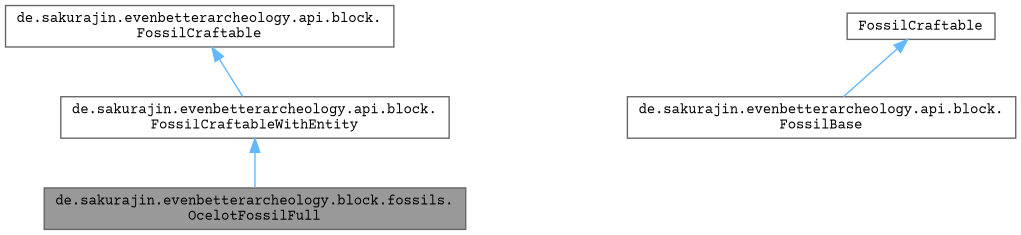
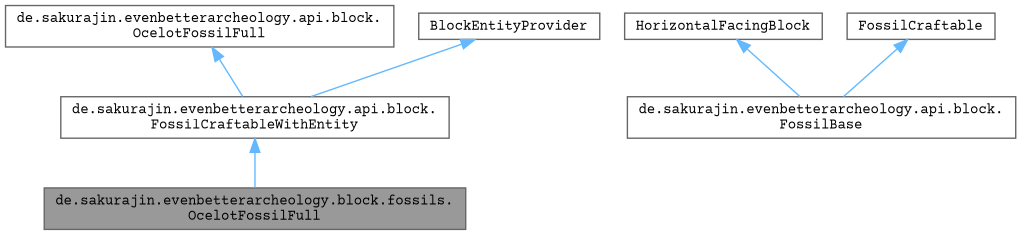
node "de.sakurajin.evenbetterarcheology.api.block. FossilCraftable": label "de.sakurajin.evenbetterarcheology.api.block. FossilCraftable" -> "de.sakurajin.evenbetterarcheology.api.block. OcelotFossilFull"
node "BlockEntityProvider": added
node "HorizontalFacingBlock": added
